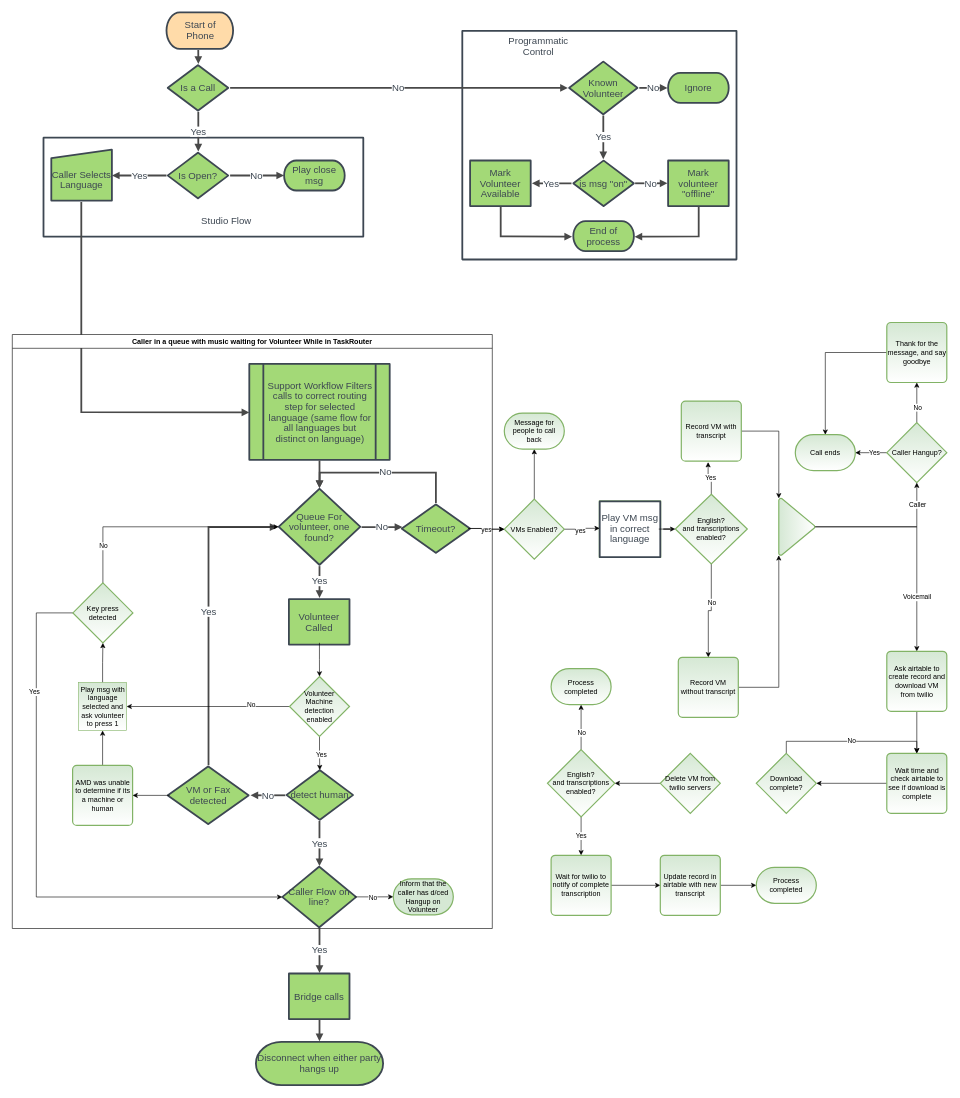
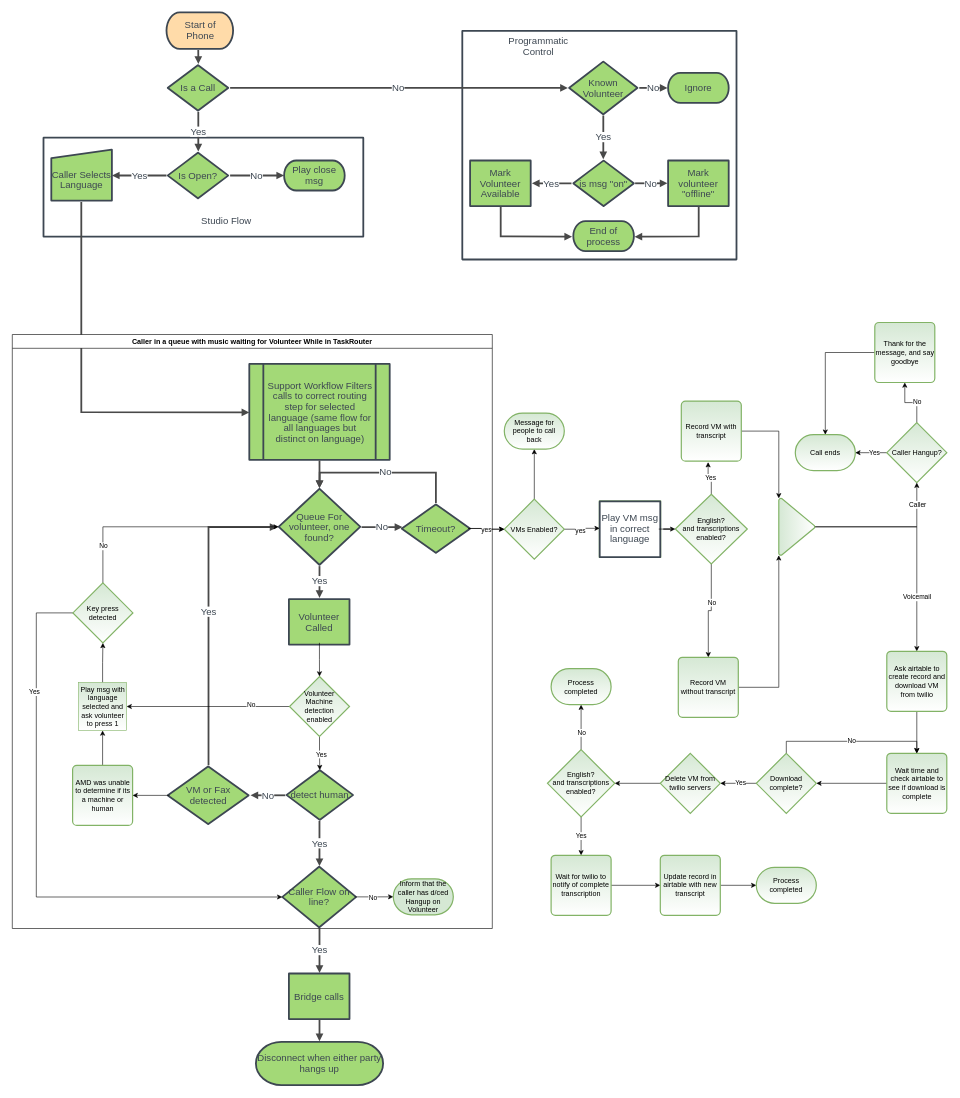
node "Thank for the message, and say goodbye": moved (917, 353) -> (905, 353)
edge "Download complete?" -> "Delete VM from twilio servers": added, label "Yes"
